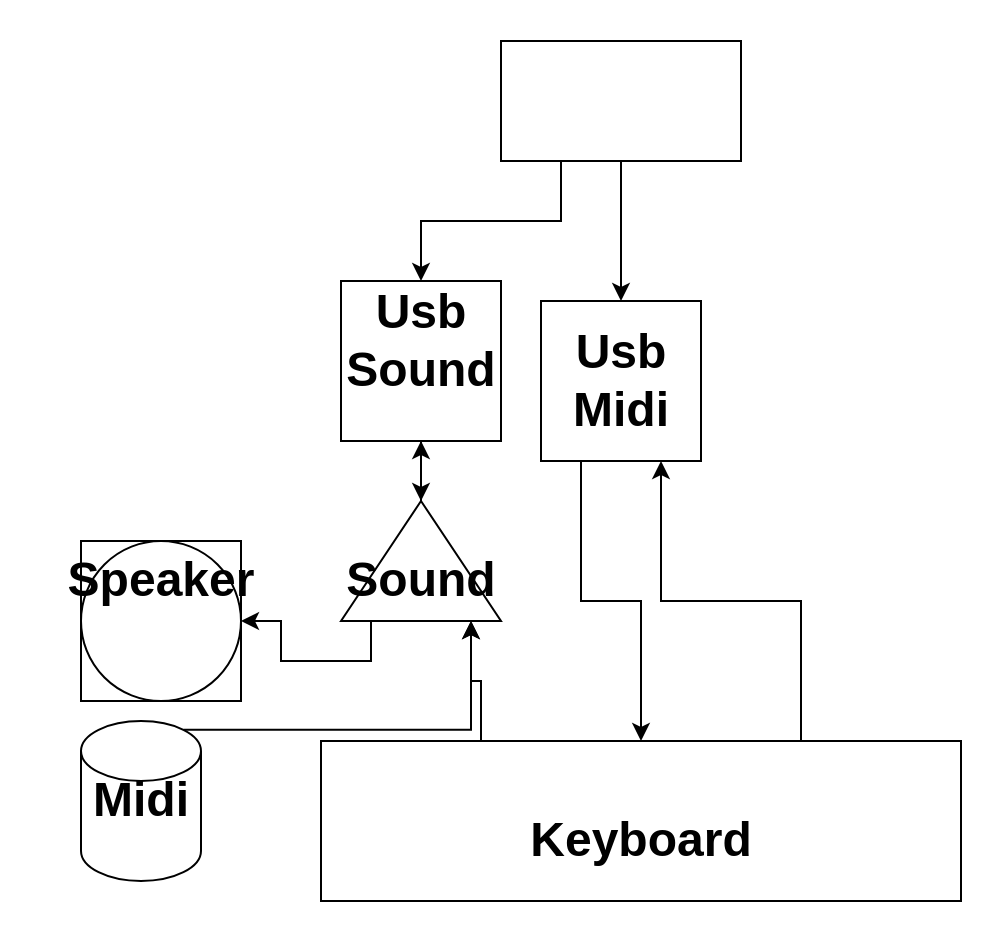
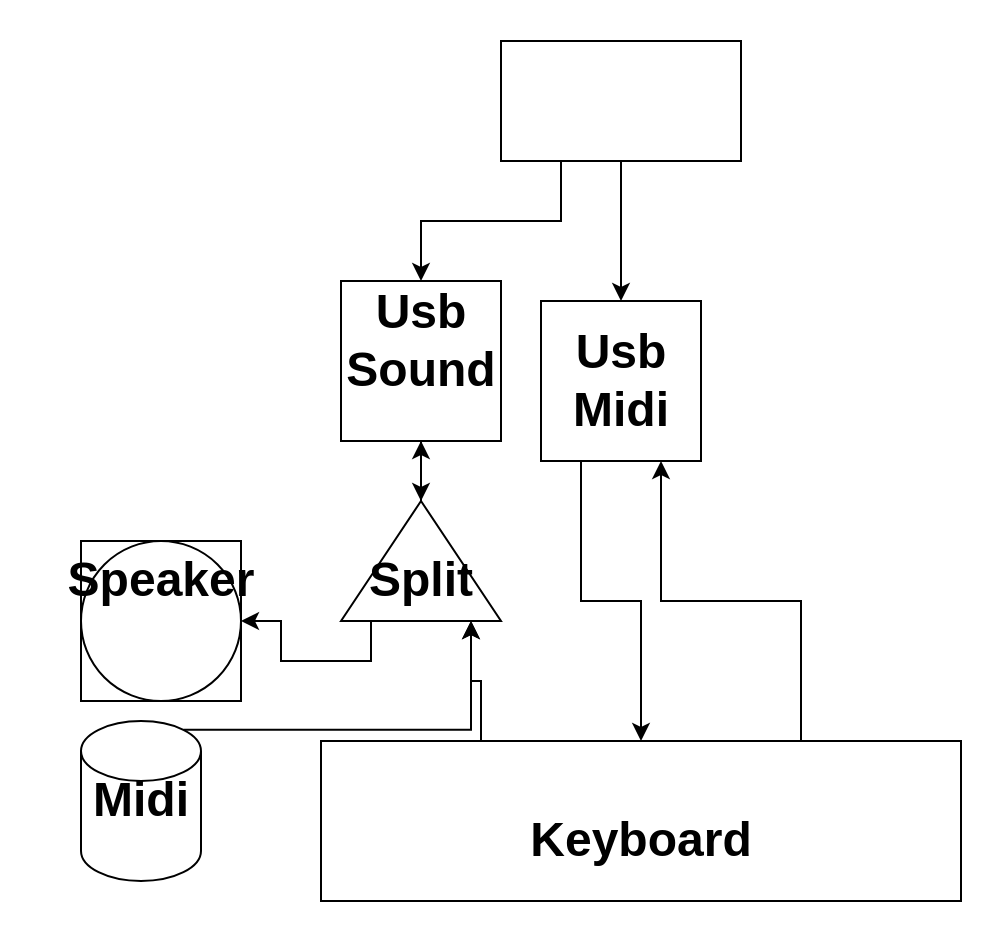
node "Sound": label "Sound" -> "Split"
